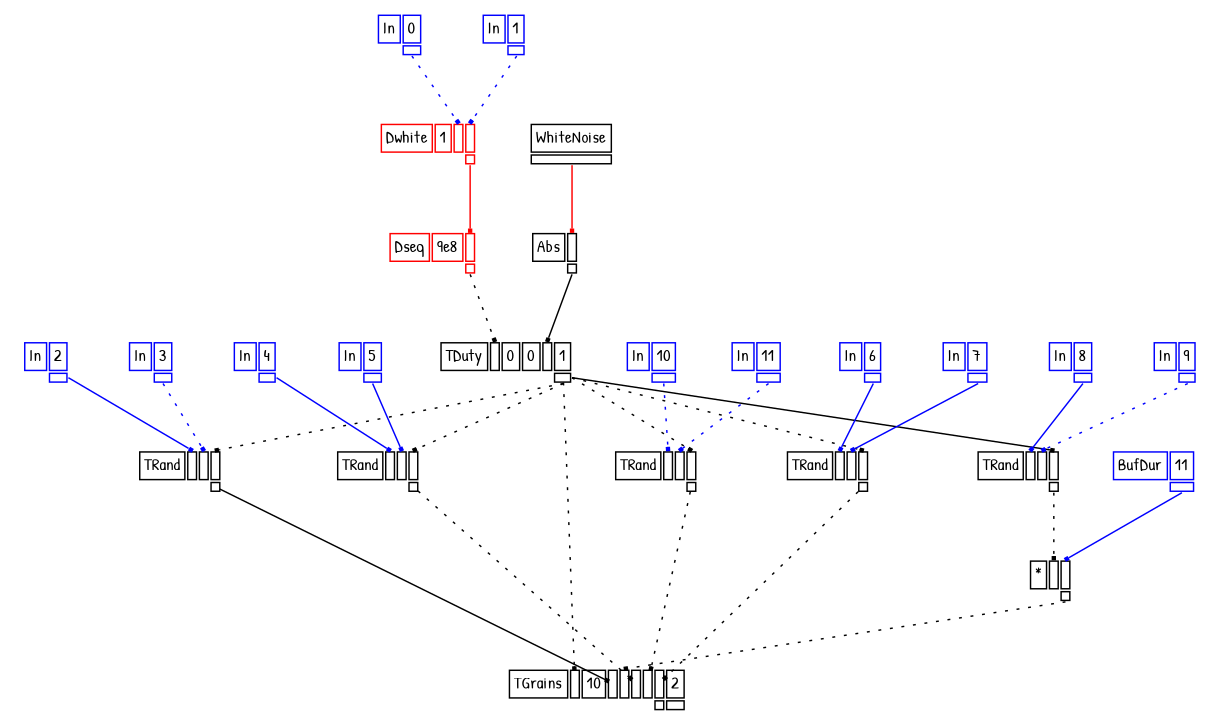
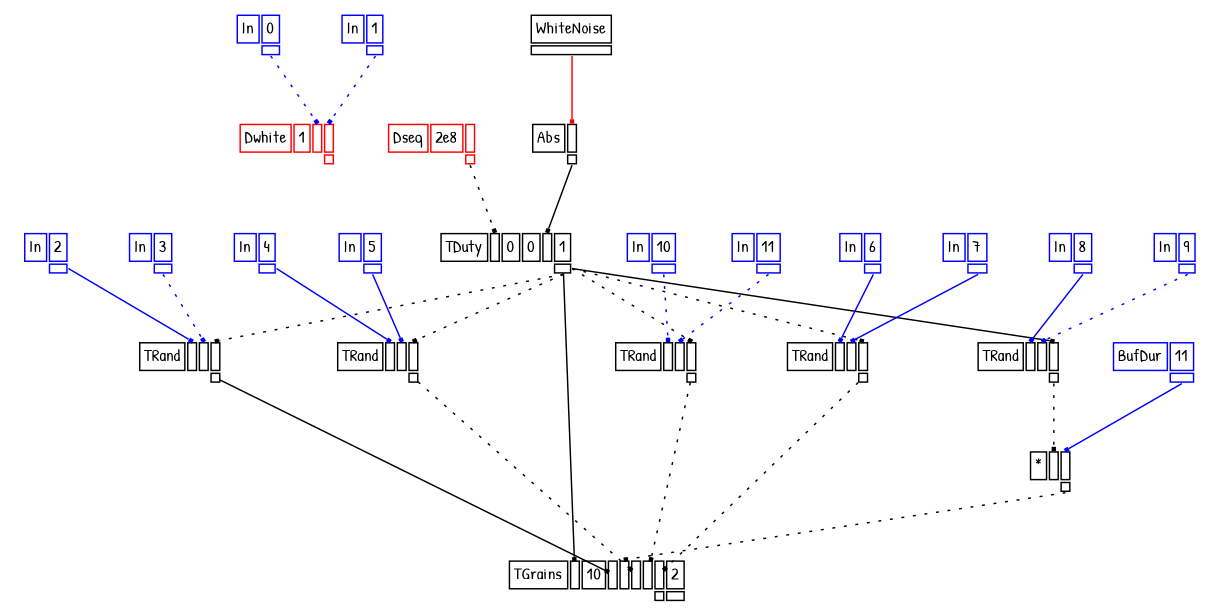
edge "Dwhite" -> "Dseq": removed
node "Dseq": text "9e8" -> "2e8"
edge "TDuty" -> "TGrains": style dotted -> solid
